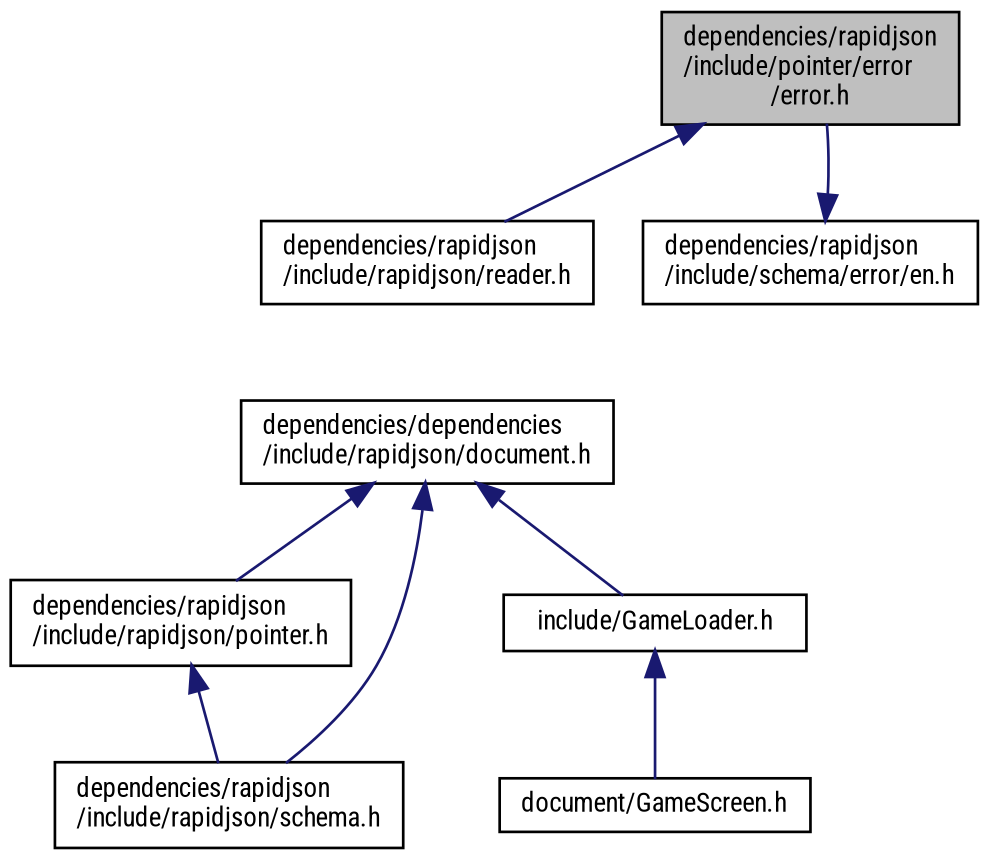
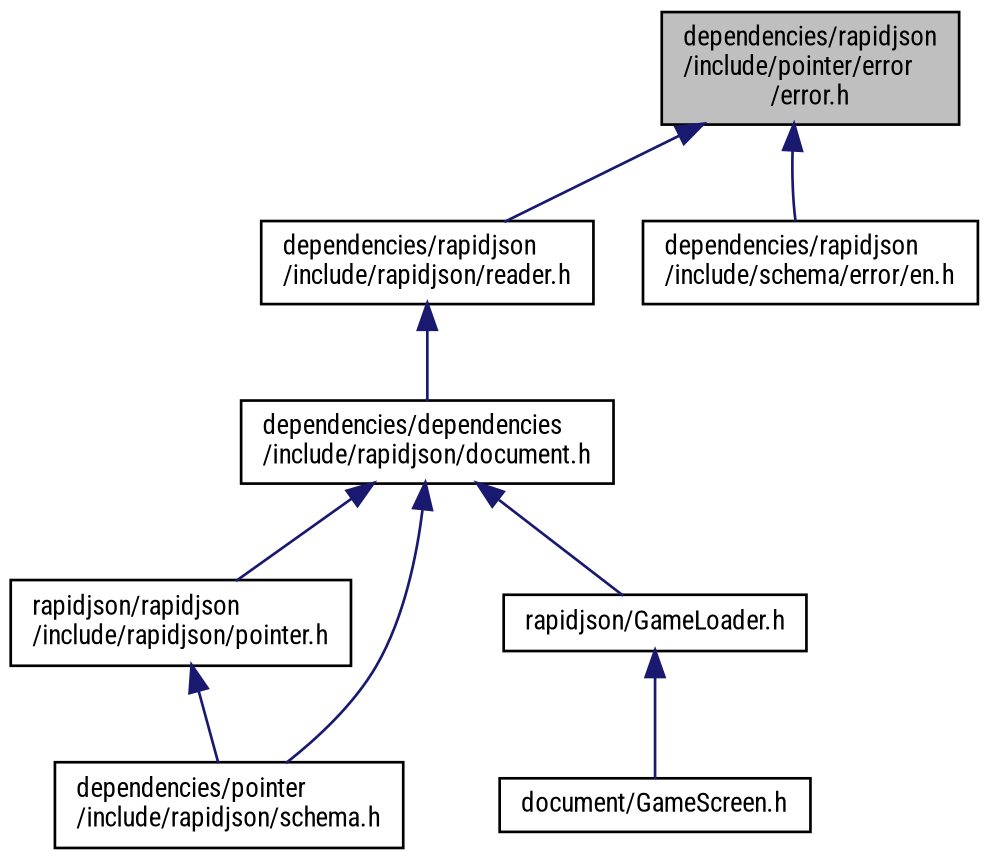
edge "dependencies/rapidjson /include/pointer/error /error.h" -> "dependencies/rapidjson /include/schema/error/en.h": reversed
edge "dependencies/dependencies /include/rapidjson/document.h" -> "dependencies/rapidjson /include/rapidjson/reader.h": added
node "dependencies/rapidjson /include/rapidjson/pointer.h": label "dependencies/rapidjson /include/rapidjson/pointer.h" -> "rapidjson/rapidjson /include/rapidjson/pointer.h"
node "include/GameLoader.h": label "include/GameLoader.h" -> "rapidjson/GameLoader.h"
node "dependencies/rapidjson /include/rapidjson/schema.h": label "dependencies/rapidjson /include/rapidjson/schema.h" -> "dependencies/pointer /include/rapidjson/schema.h"
